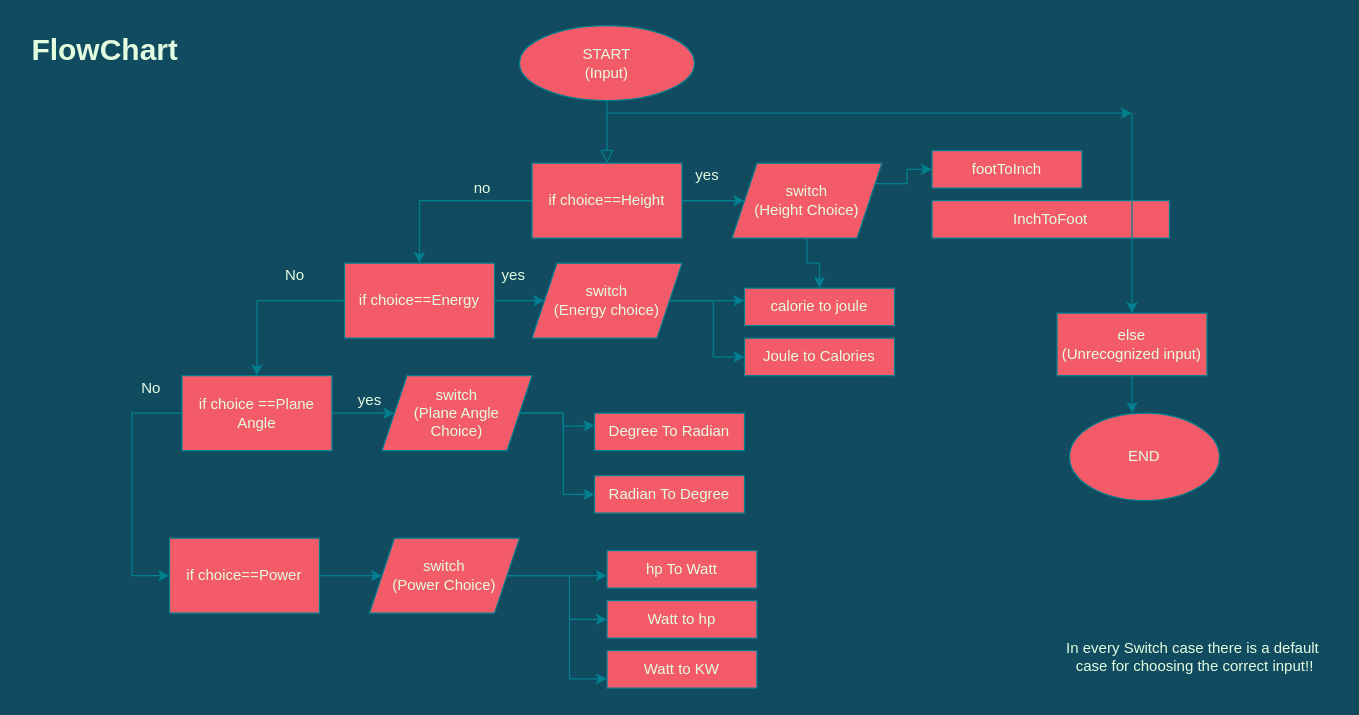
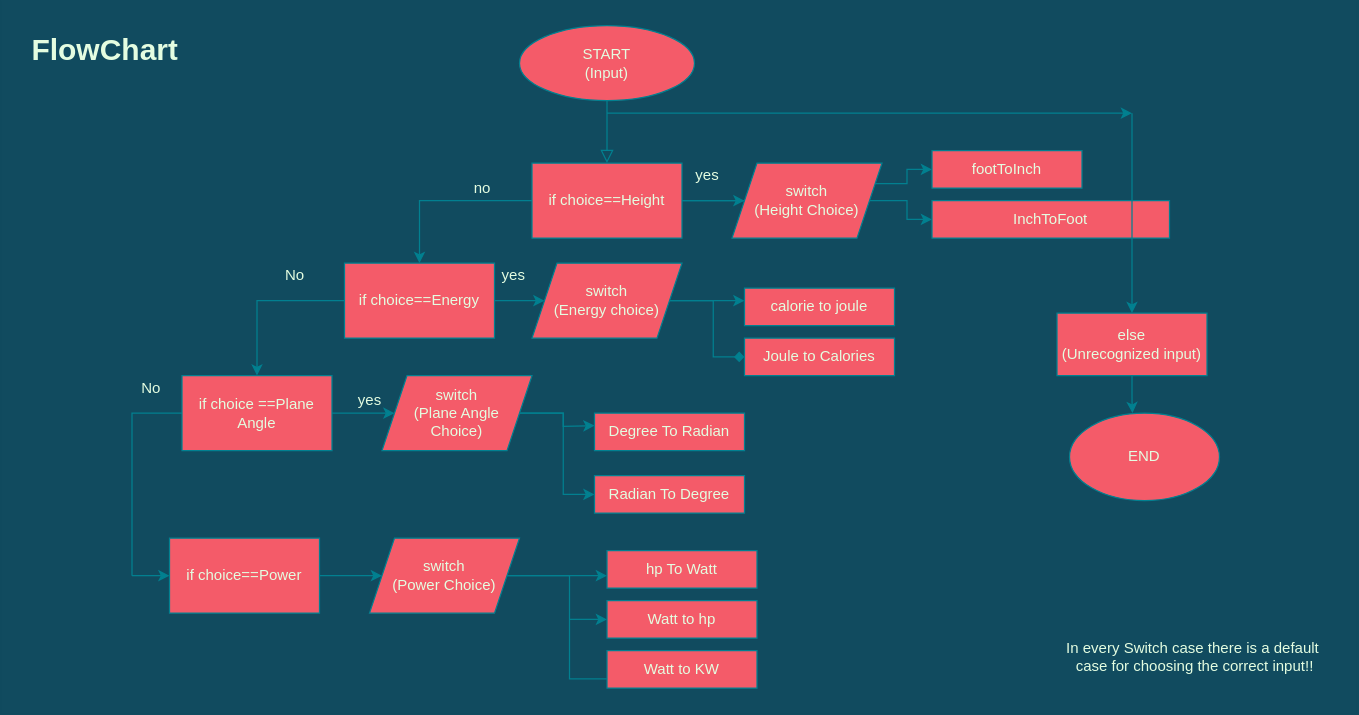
edge "switch (Height Choice)" -> "calorie to joule": now "switch (Height Choice)" -> "InchToFoot"
edge "switch (Energy choice)" -> "Joule to Calories": arrowhead classic -> diamond
edge "switch (Power Choice)" -> "Watt to KW": arrowhead classic -> none
